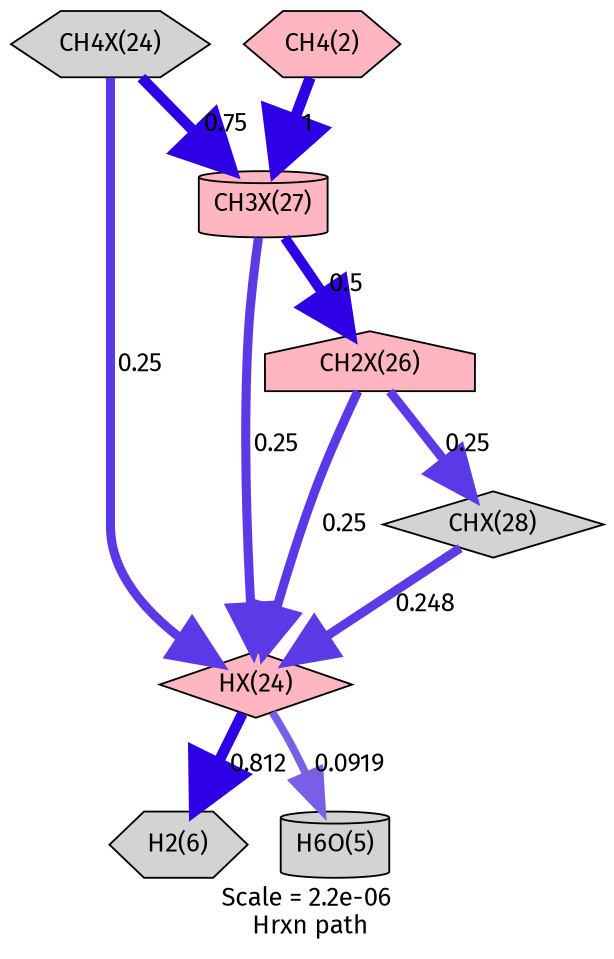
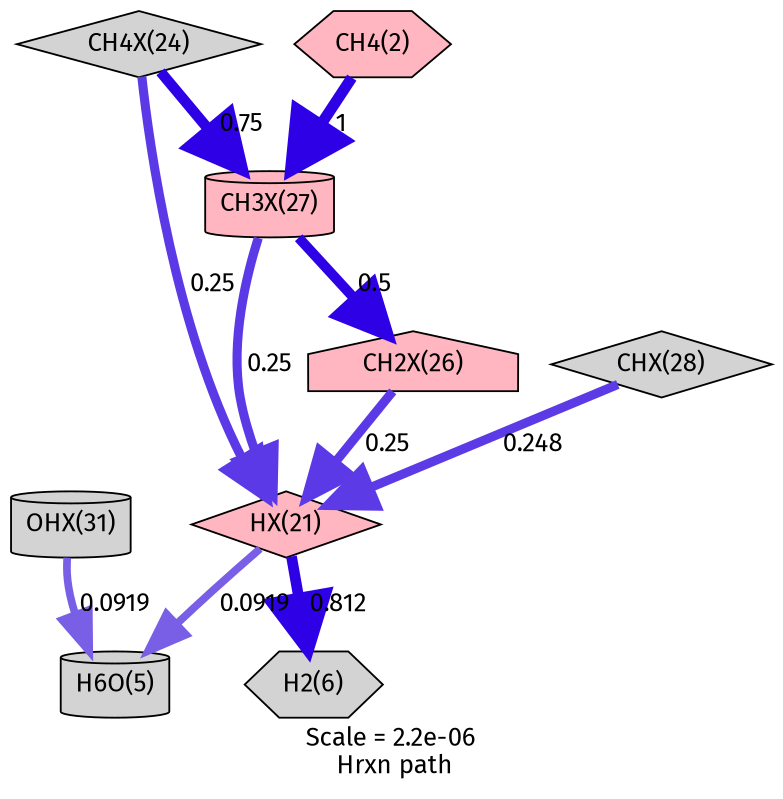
node "CH4X(24)": shape hexagon -> diamond
edge "CH2X(26)" -> "CHX(28)": removed, label "0.25"
node "OHX(31)": added
node "HX(24)": label "HX(24)" -> "HX(21)"
